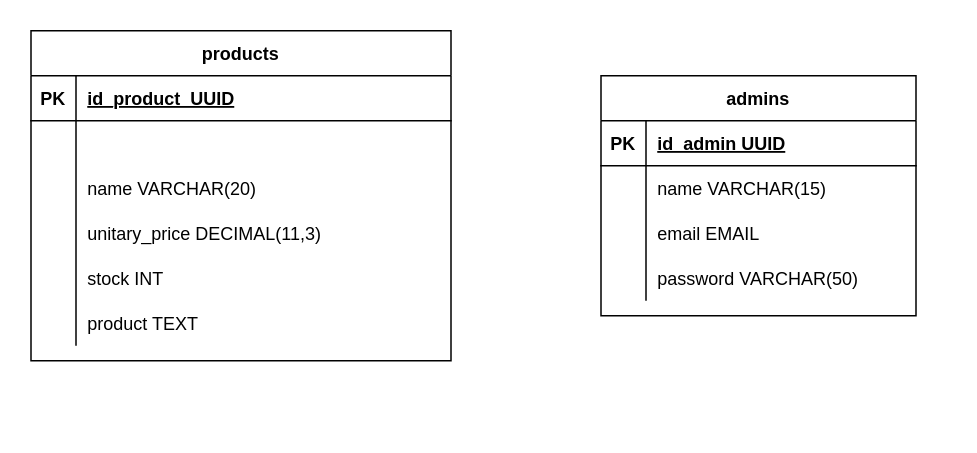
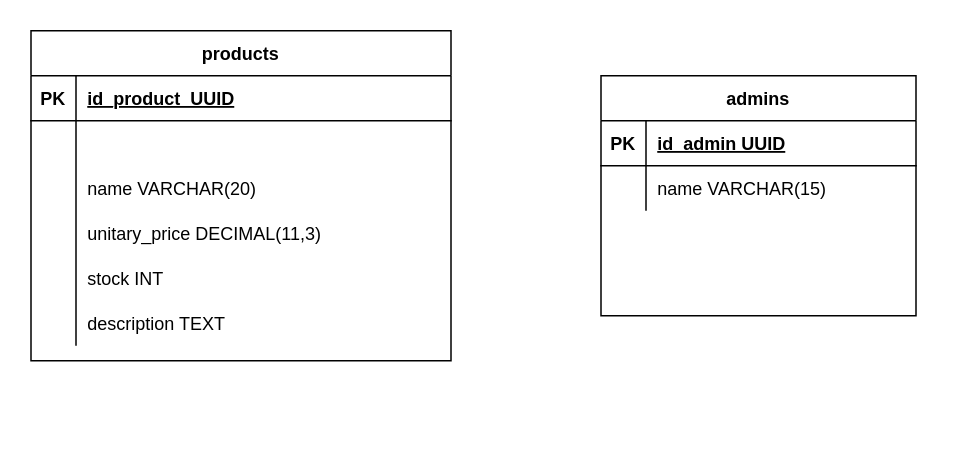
node "email EMAIL": removed
node "password VARCHAR(50)": removed
node "product TEXT": label "product TEXT" -> "description TEXT"
